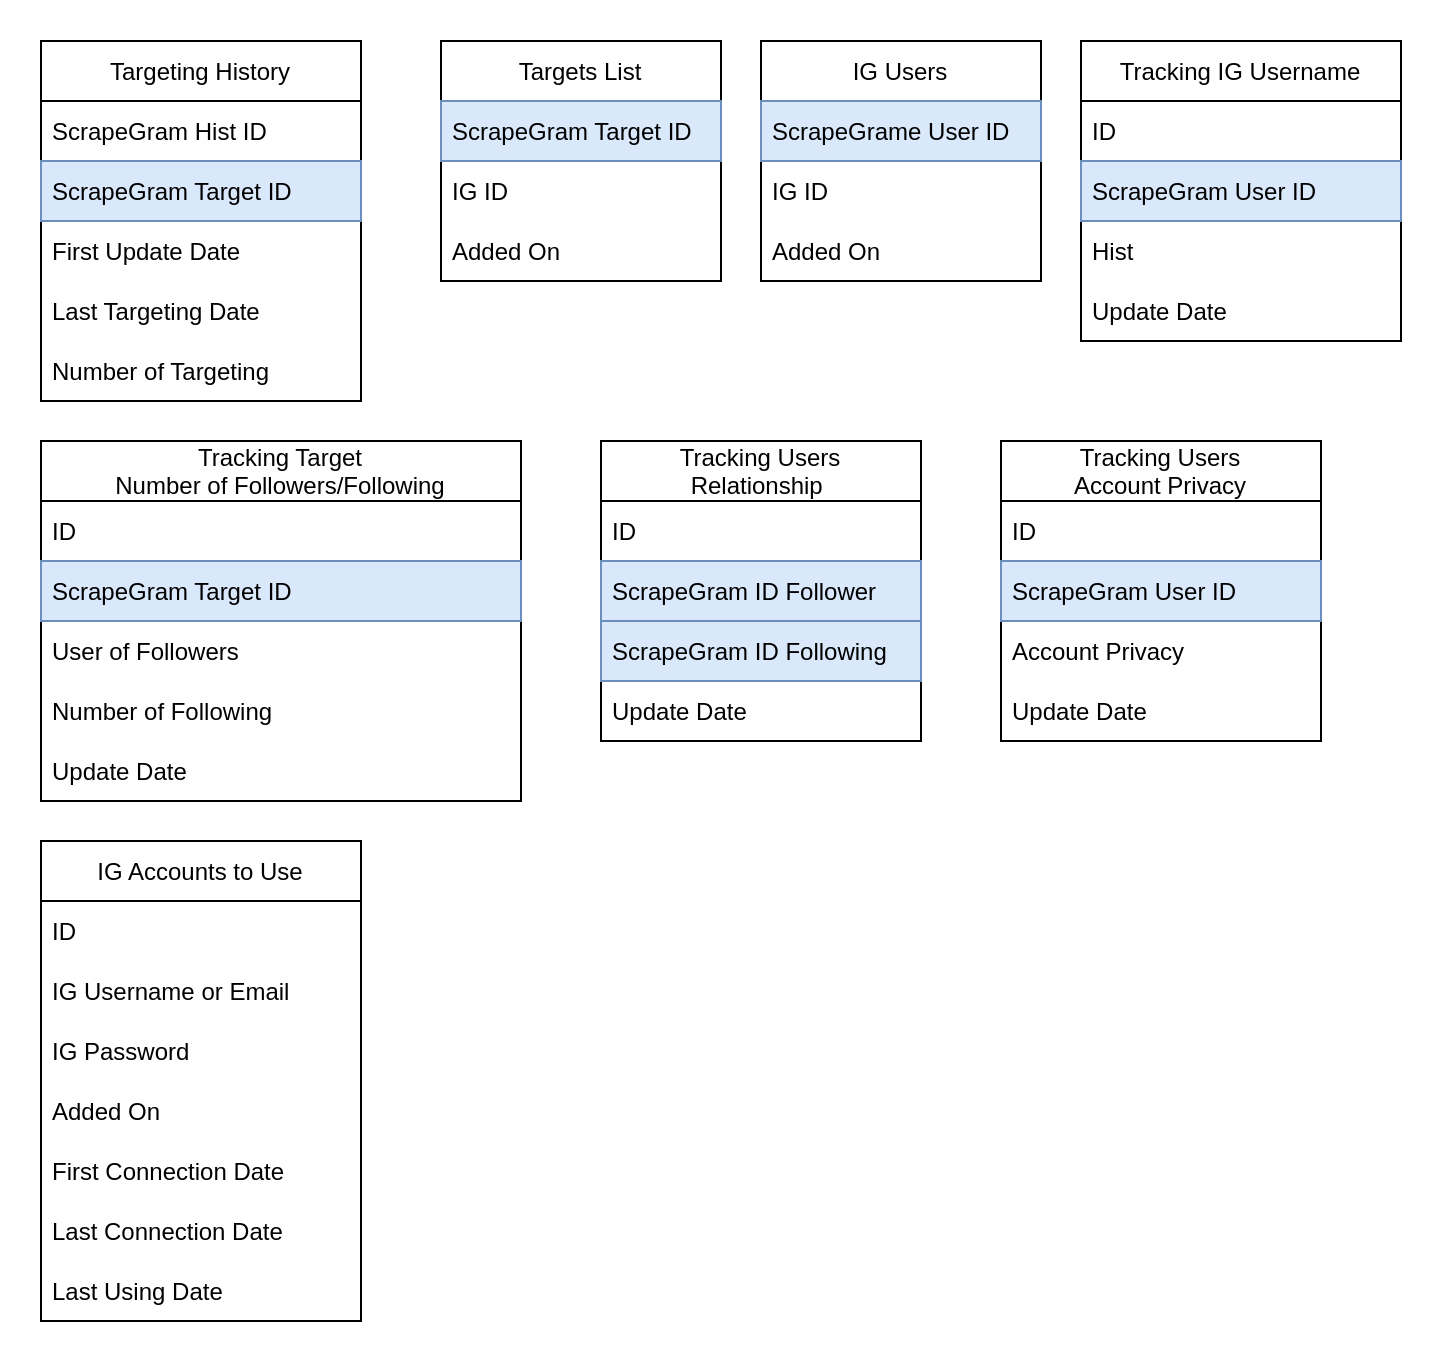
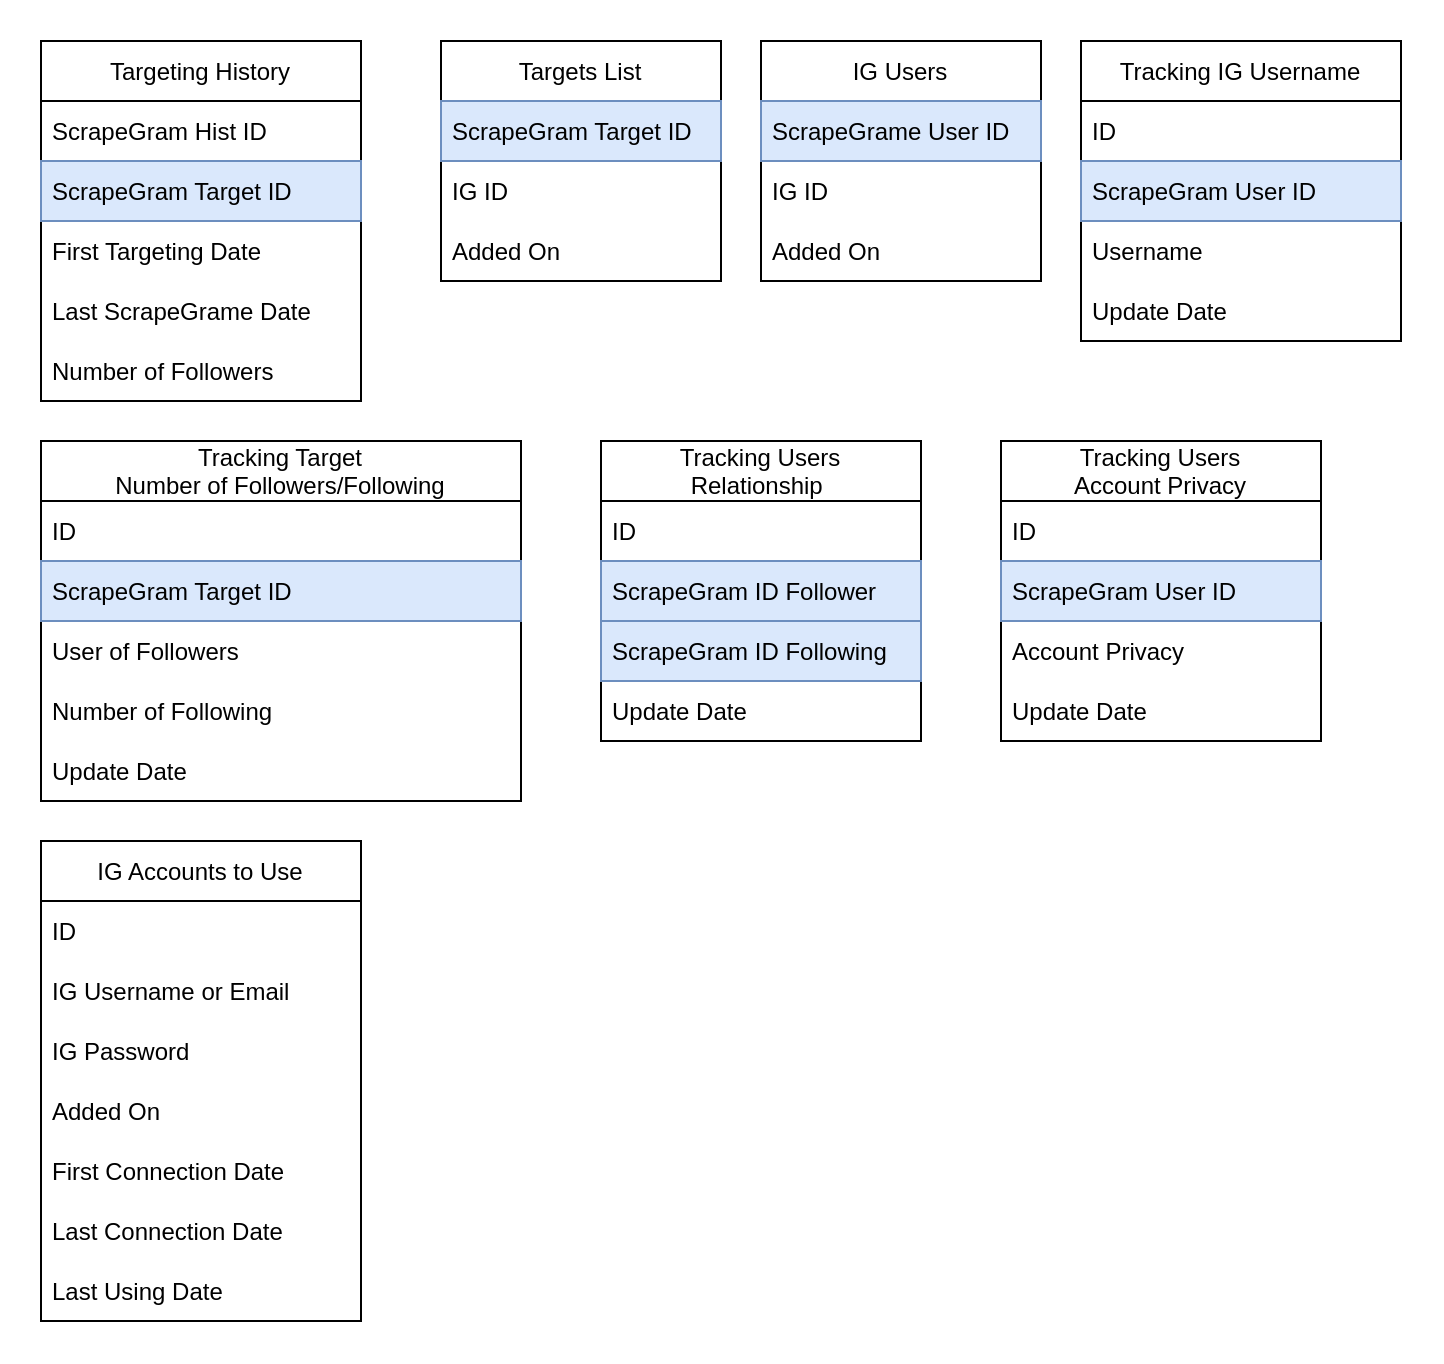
node "First Update Date": label "First Update Date" -> "First Targeting Date"
node "Hist": label "Hist" -> "Username"
node "Last Targeting Date": label "Last Targeting Date" -> "Last ScrapeGrame Date"
node "Number of Targeting": label "Number of Targeting" -> "Number of Followers"
